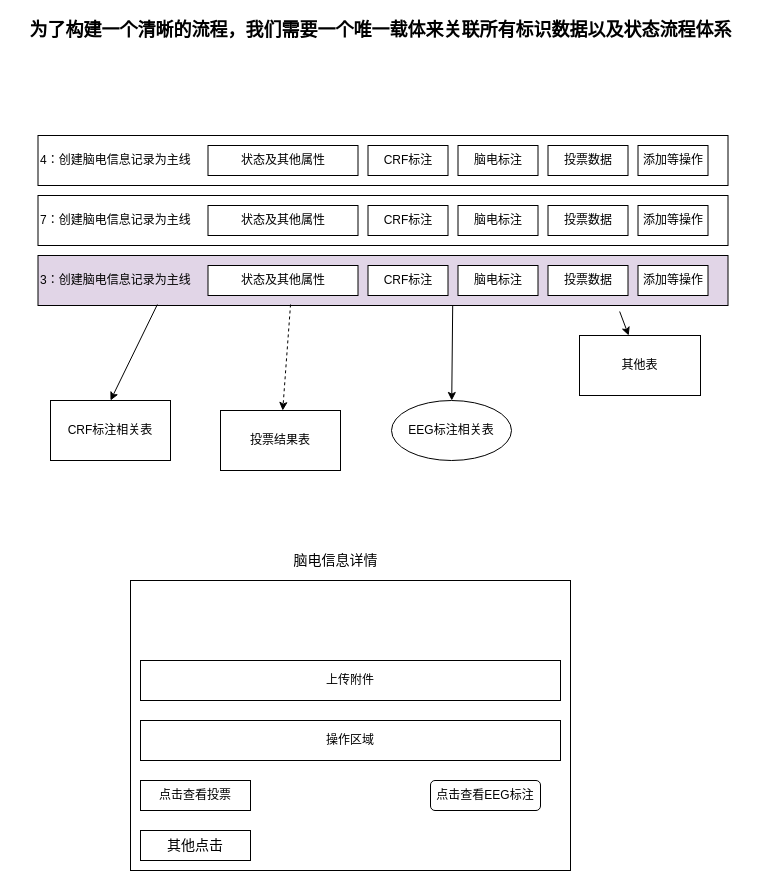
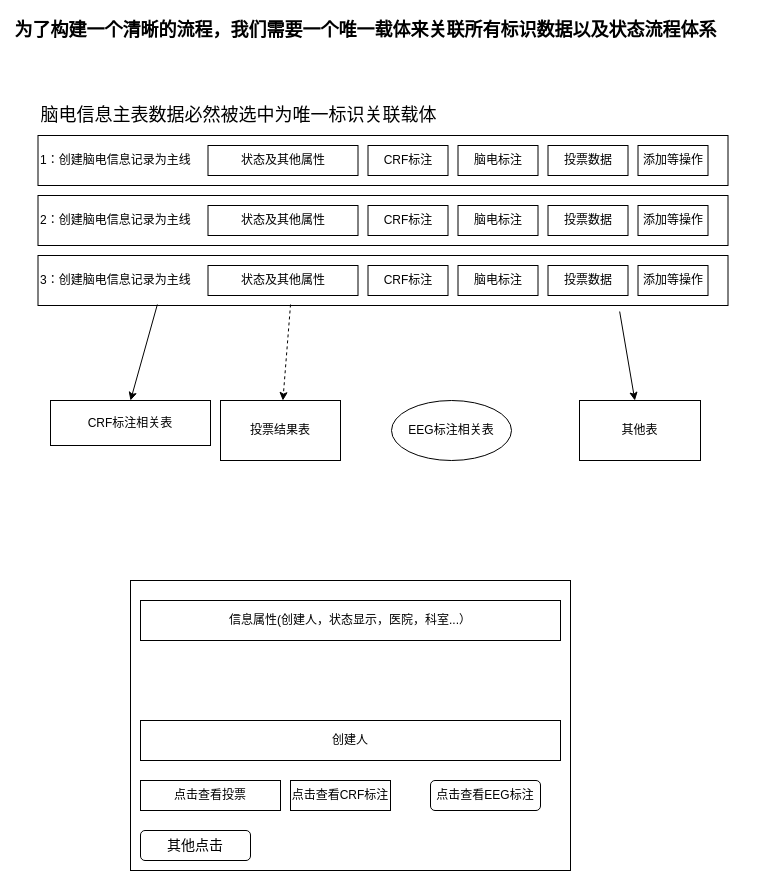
node "为了构建一个清晰的流程，我们需要一个唯一载体来关联所有标识数据以及状态流程体系": moved (381, 31) -> (366, 31)
node "脑电信息主表数据必然被选中为唯一标识关联载体": added
node "4：创建脑电信息记录为主线": label "4：创建脑电信息记录为主线" -> "1：创建脑电信息记录为主线"
node "7：创建脑电信息记录为主线": label "7：创建脑电信息记录为主线" -> "2：创建脑电信息记录为主线"
node "3：创建脑电信息记录为主线": fillcolor #e1d5e7 -> #ffffff
edge "3：创建脑电信息记录为主线" -> "EEG标注相关表": removed
node "其他表": moved (640, 366) -> (640, 431)
node "CRF标注相关表": size 120x60 -> 160x45
node "投票结果表": moved (281, 441) -> (281, 431)
node "脑电信息详情": removed
node "信息属性(创建人，状态显示，医院，科室...）": added
node "上传附件": removed
node "操作区域": label "操作区域" -> "创建人"
node "点击查看投票": size 110x30 -> 140x30
node "点击查看CRF标注": added
node "其他点击": shape rectangle -> rounded rectangle
